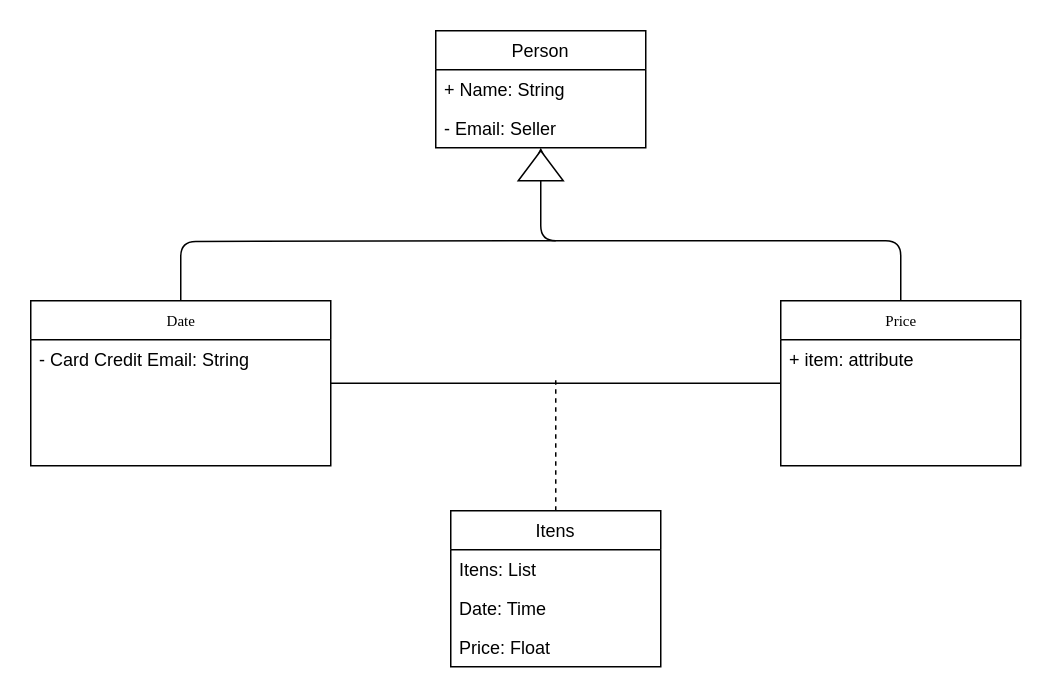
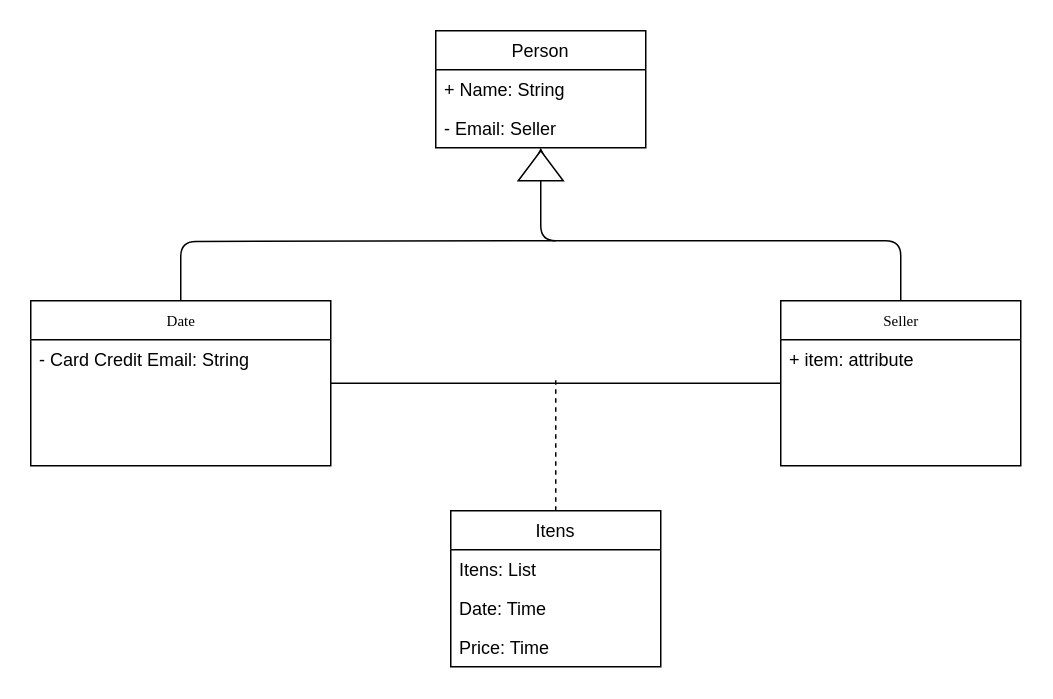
node "Price": label "Price" -> "Seller"
node "Price: Float": label "Price: Float" -> "Price: Time"
